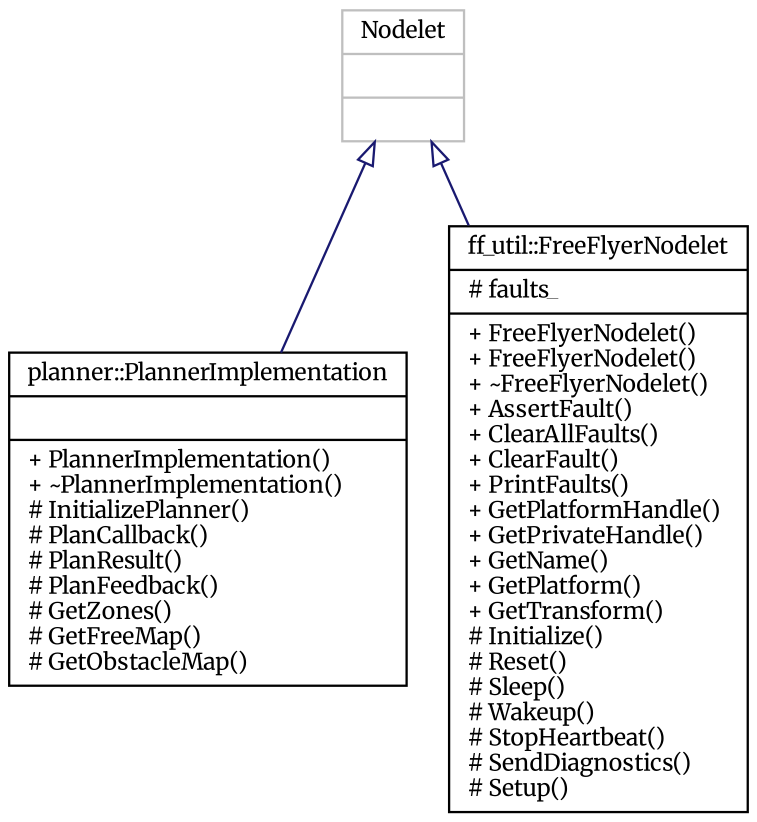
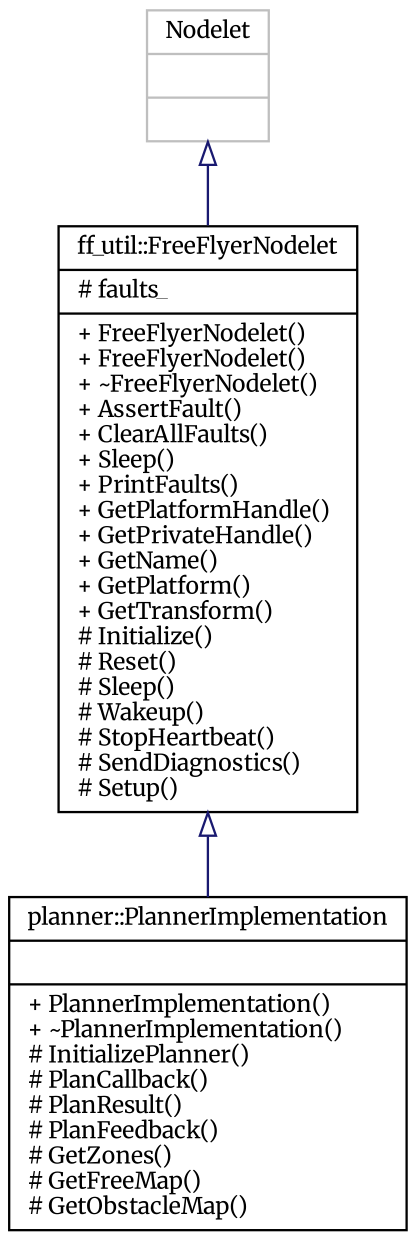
edge "planner::PlannerImplementation" -> "Nodelet": now "planner::PlannerImplementation" -> "ff_util::FreeFlyerNodelet"
node "ff_util::FreeFlyerNodelet": text "+ ClearFault()" -> "+ Sleep()"
